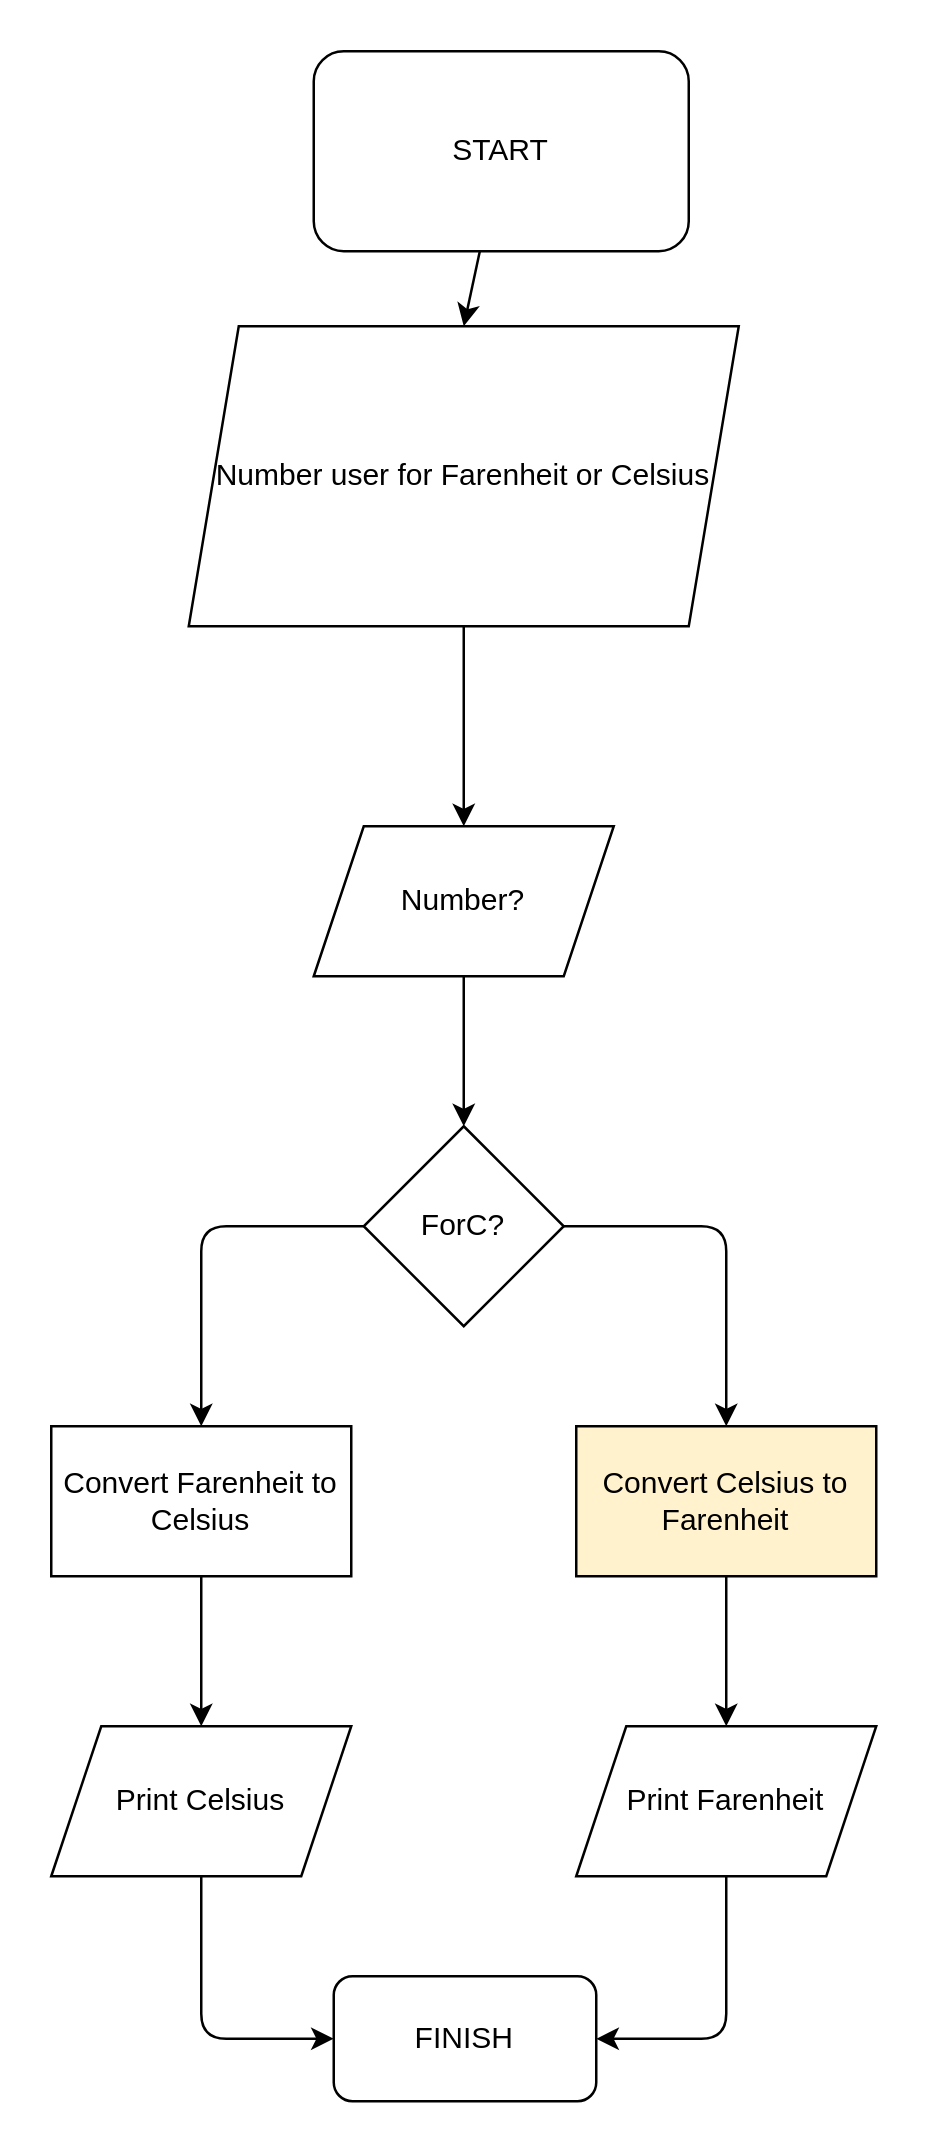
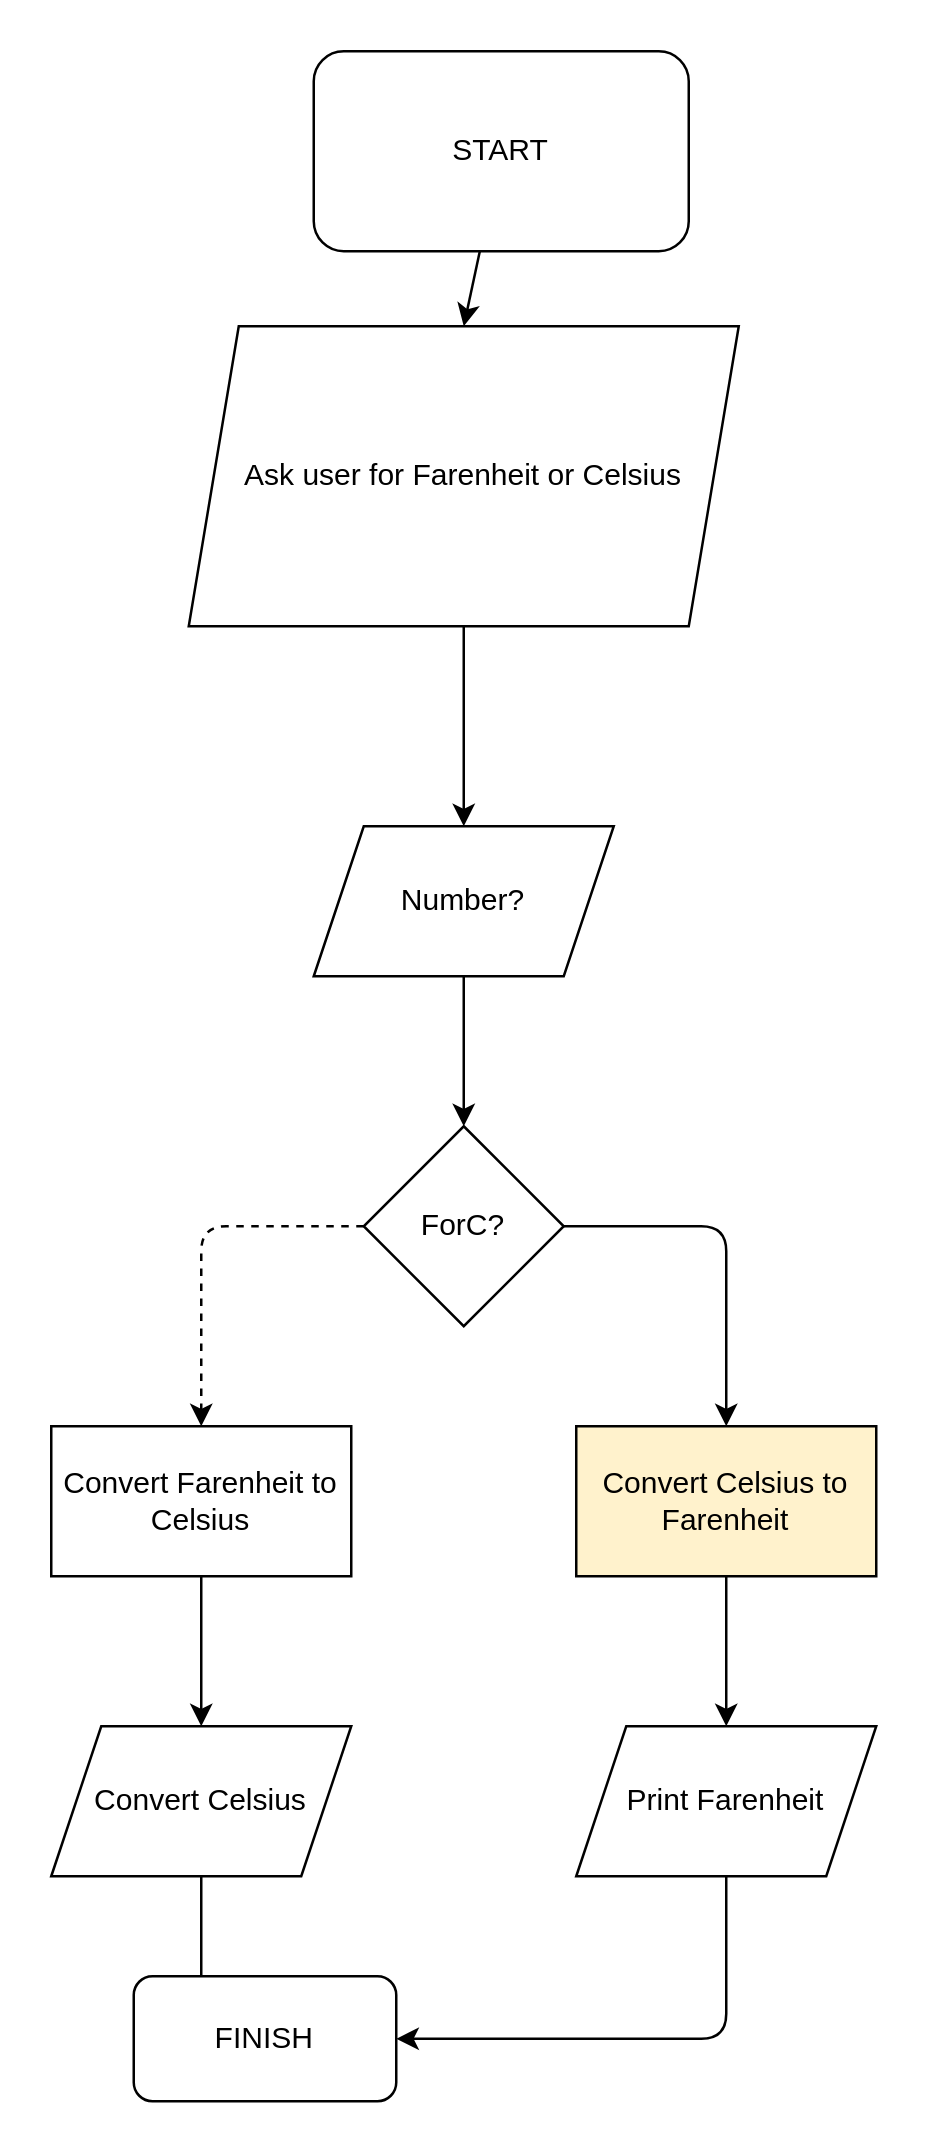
node "Number user for Farenheit or Celsius": label "Number user for Farenheit or Celsius" -> "Ask user for Farenheit or Celsius"
edge "ForC?" -> "Convert Farenheit to Celsius": style solid -> dashed
node "Print Celsius": label "Print Celsius" -> "Convert Celsius"
node "FINISH": moved (465, 2039) -> (265, 2039)
